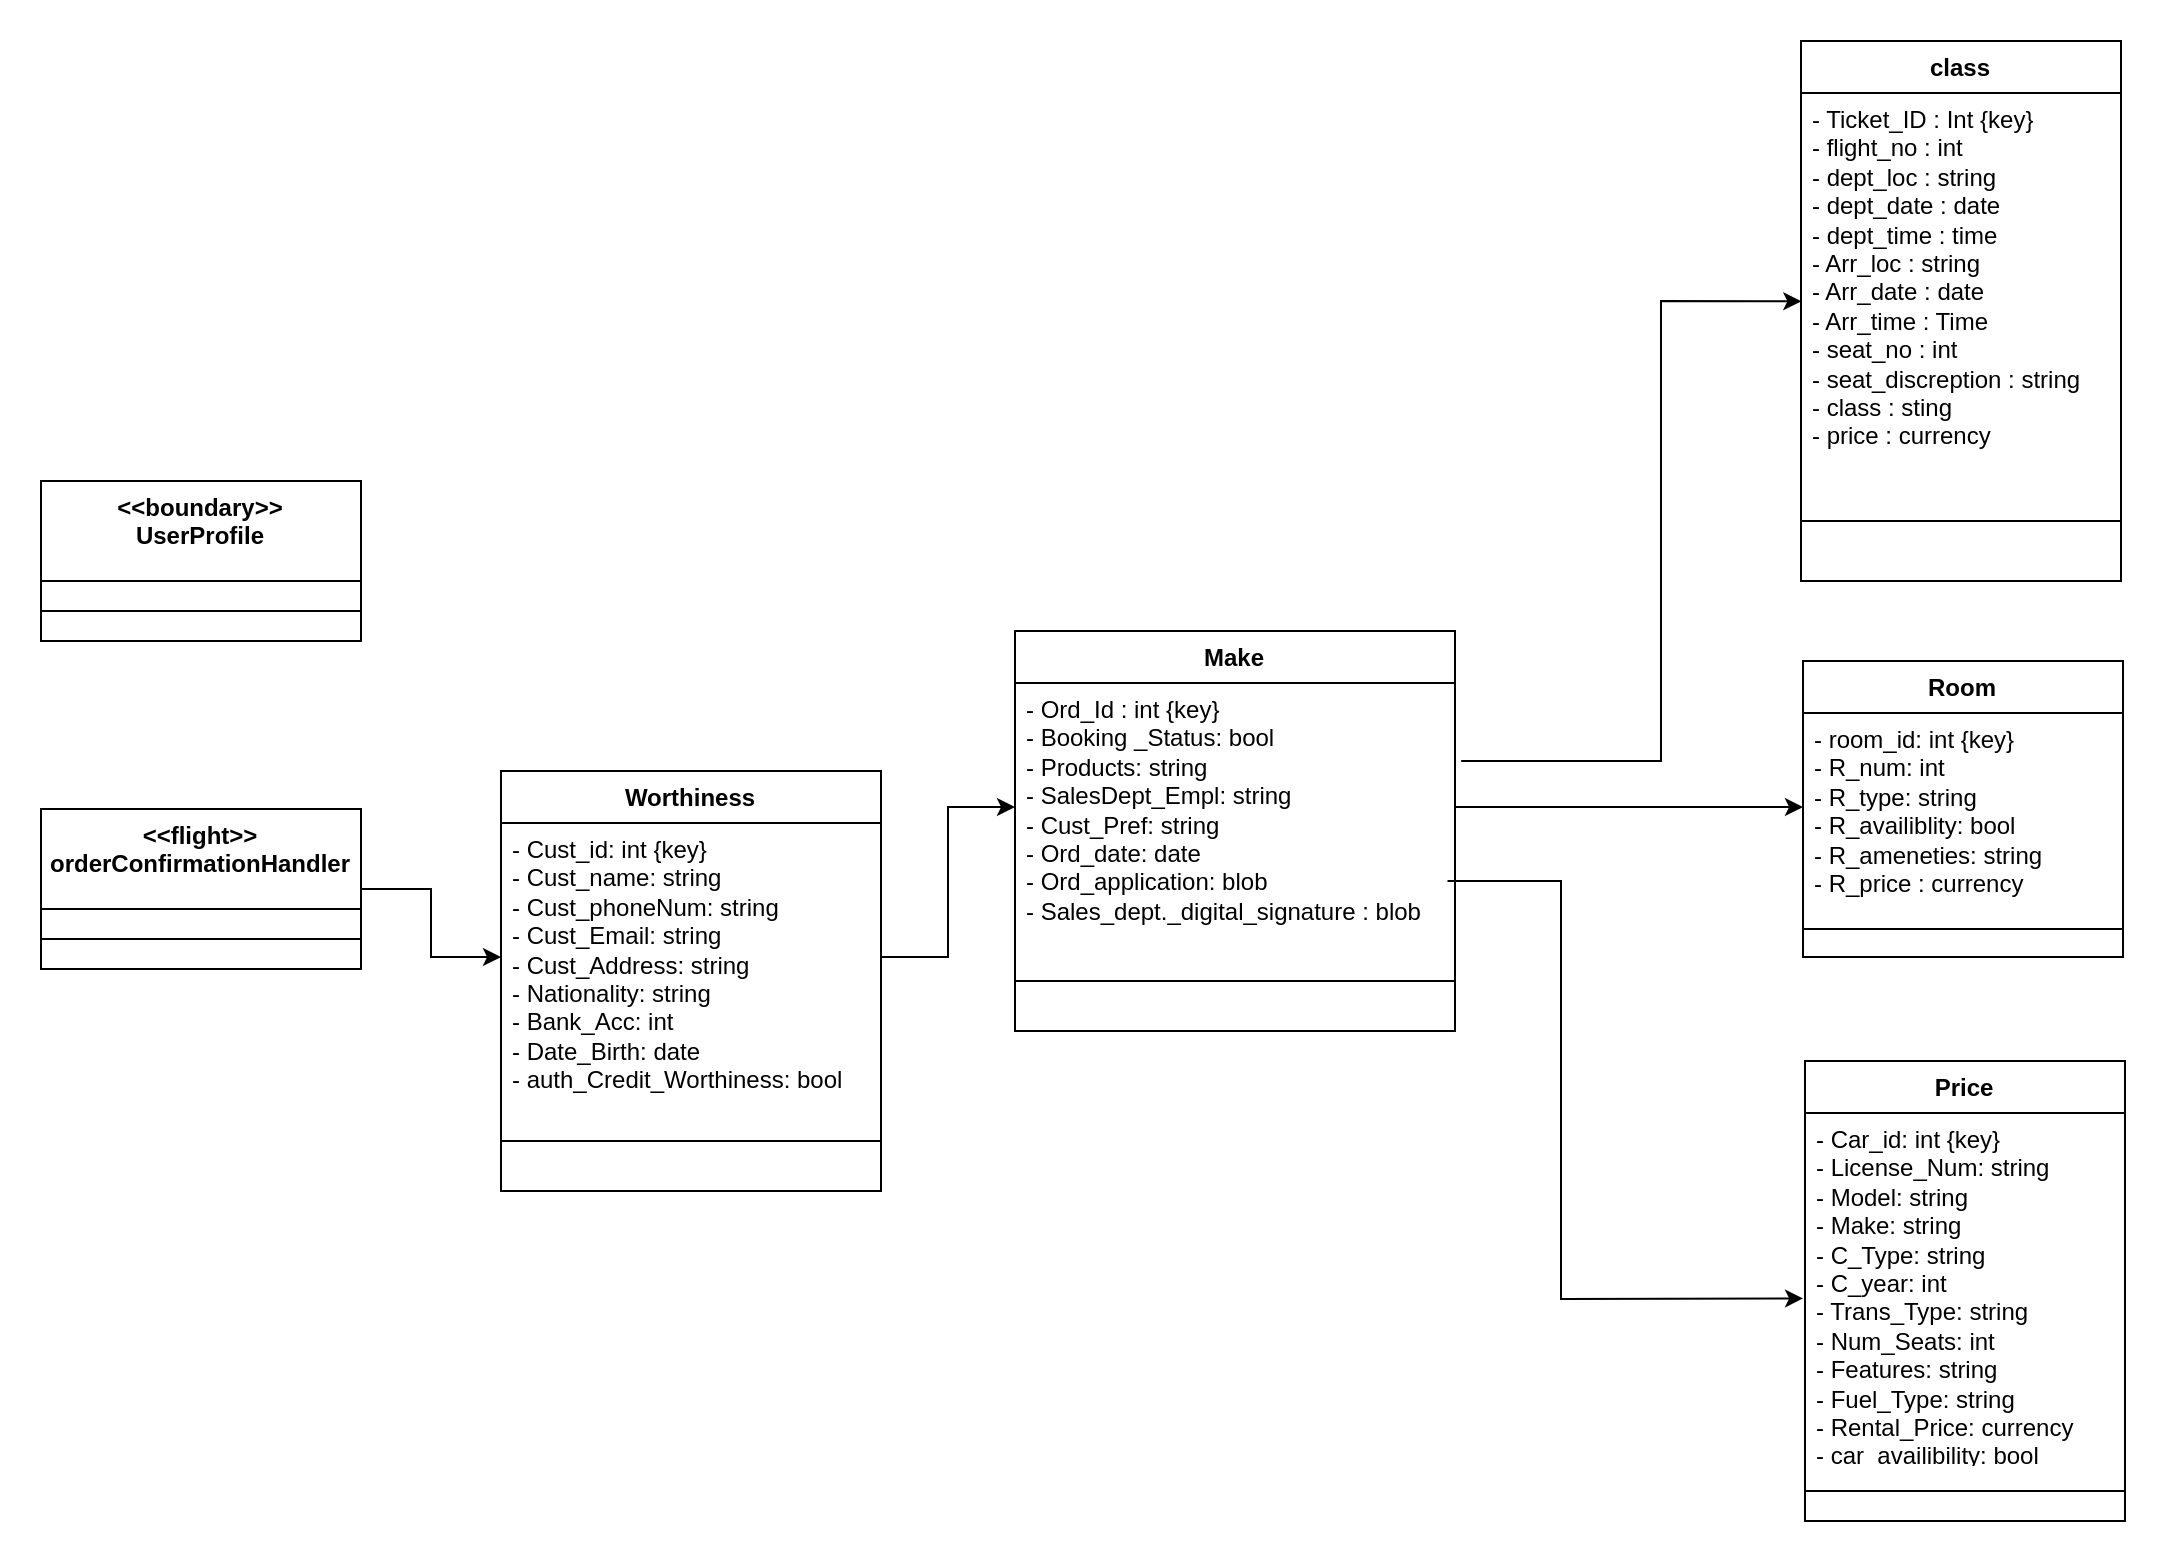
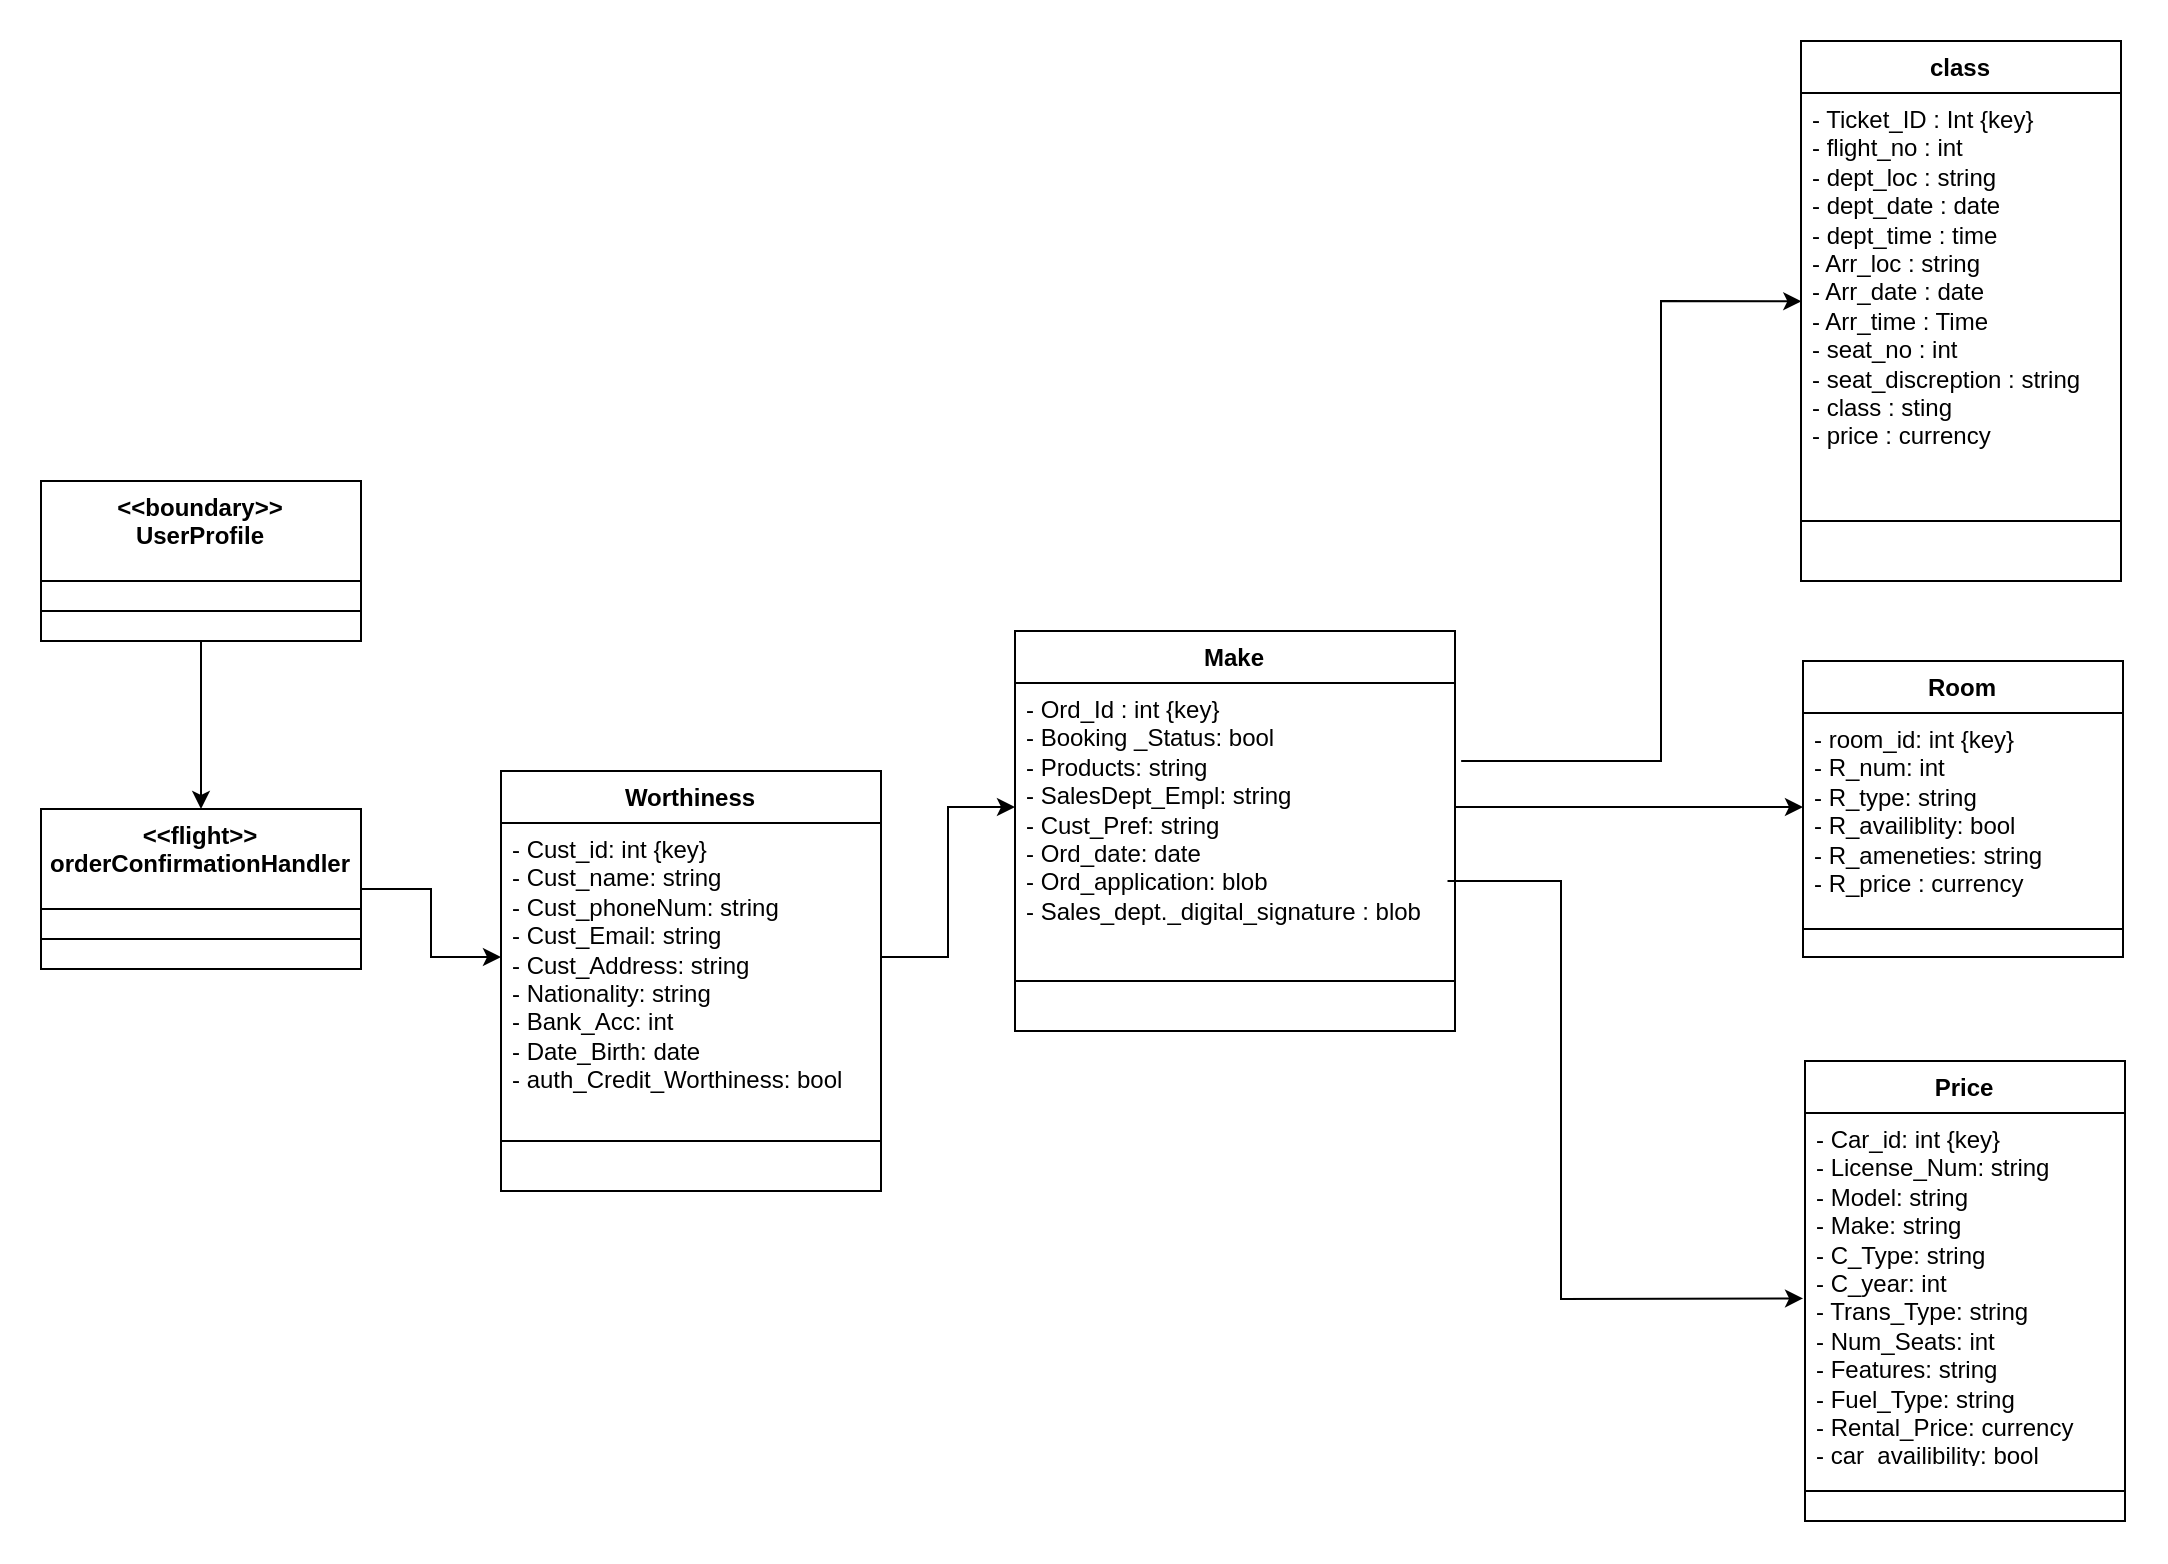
edge "<<boundary>> UserProfile" -> "<<flight>> orderConfirmationHandler": added
